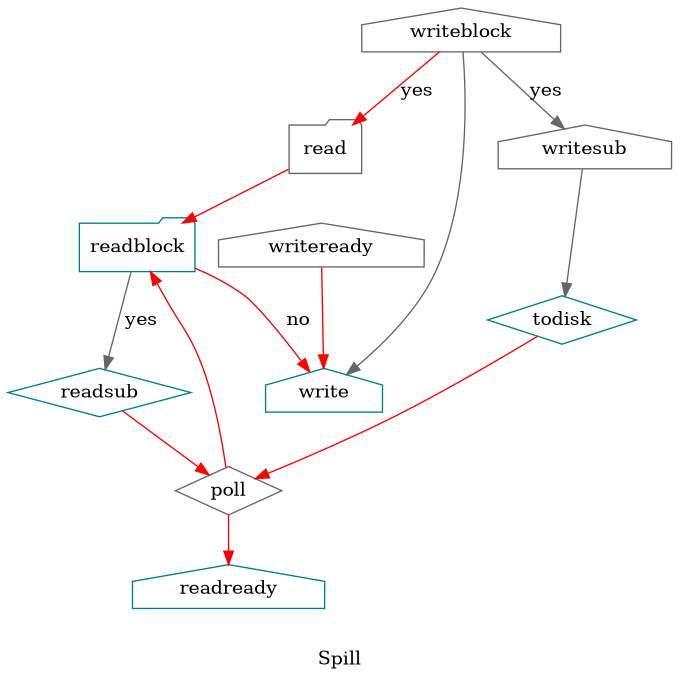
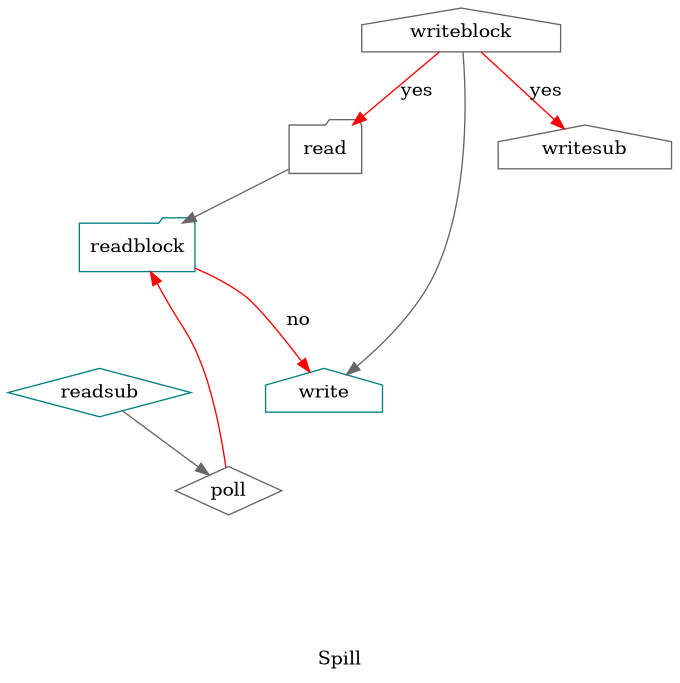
edge "writeblock" -> "writesub": color gray40 -> red
edge "read" -> "readblock": color red -> gray40
node "writeready": removed
edge "readblock" -> "readsub": removed, label "yes"
node "todisk": removed
edge "readsub" -> "poll": color red -> gray40
node "readready": removed
